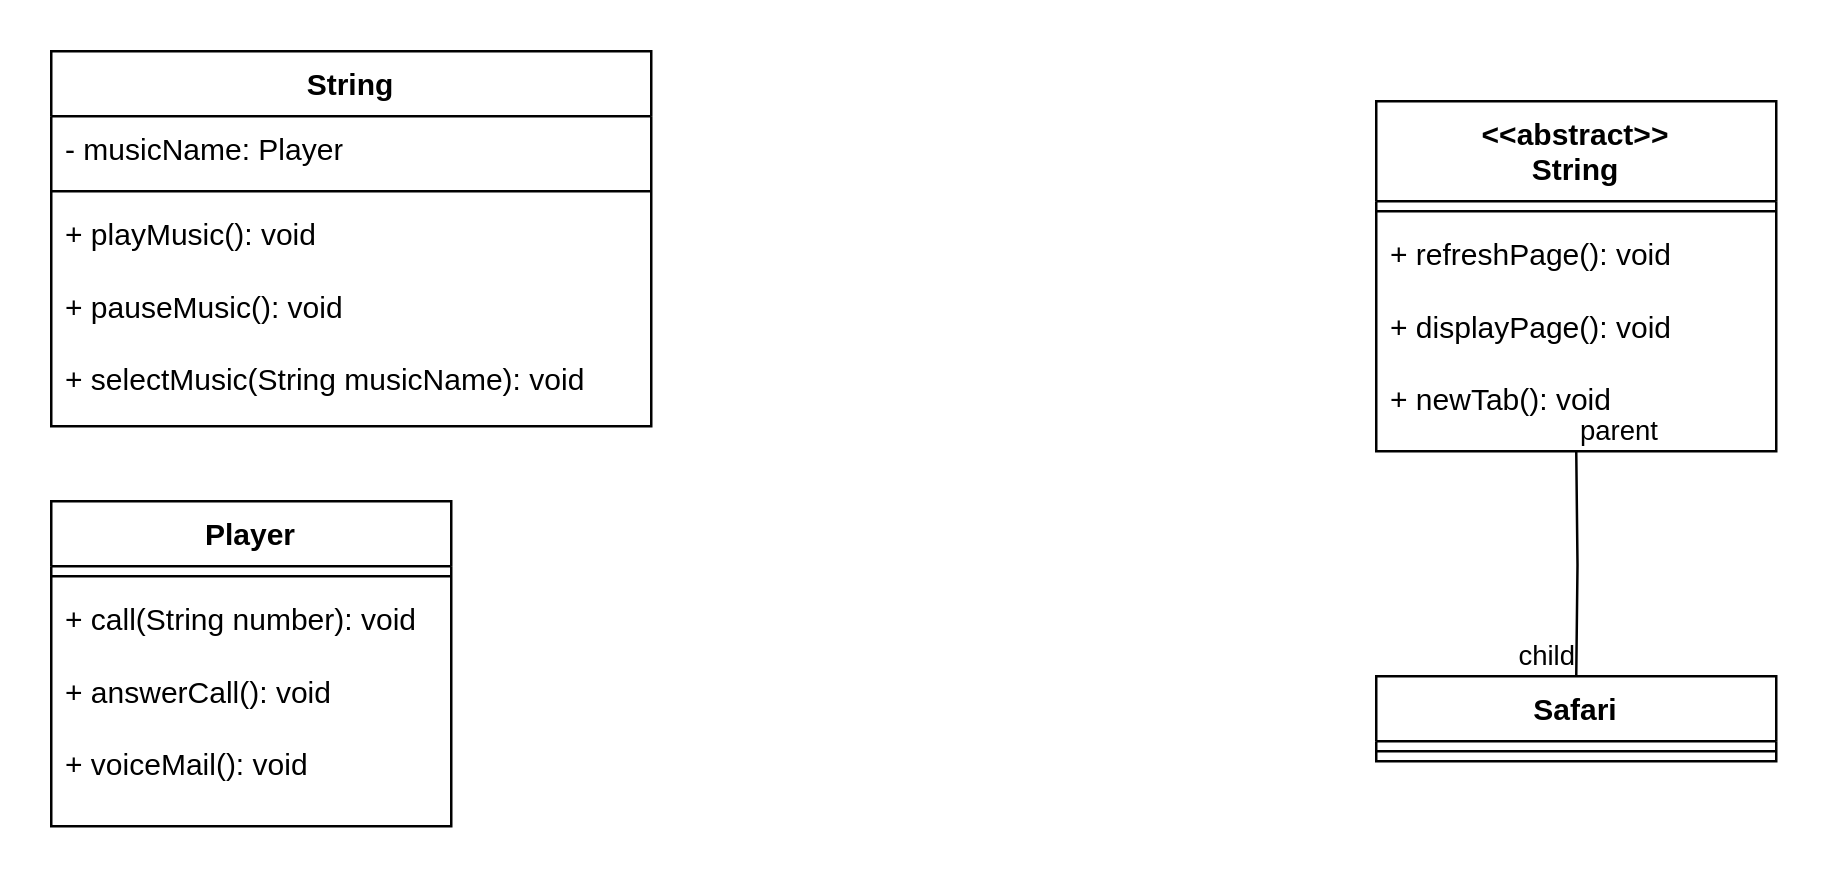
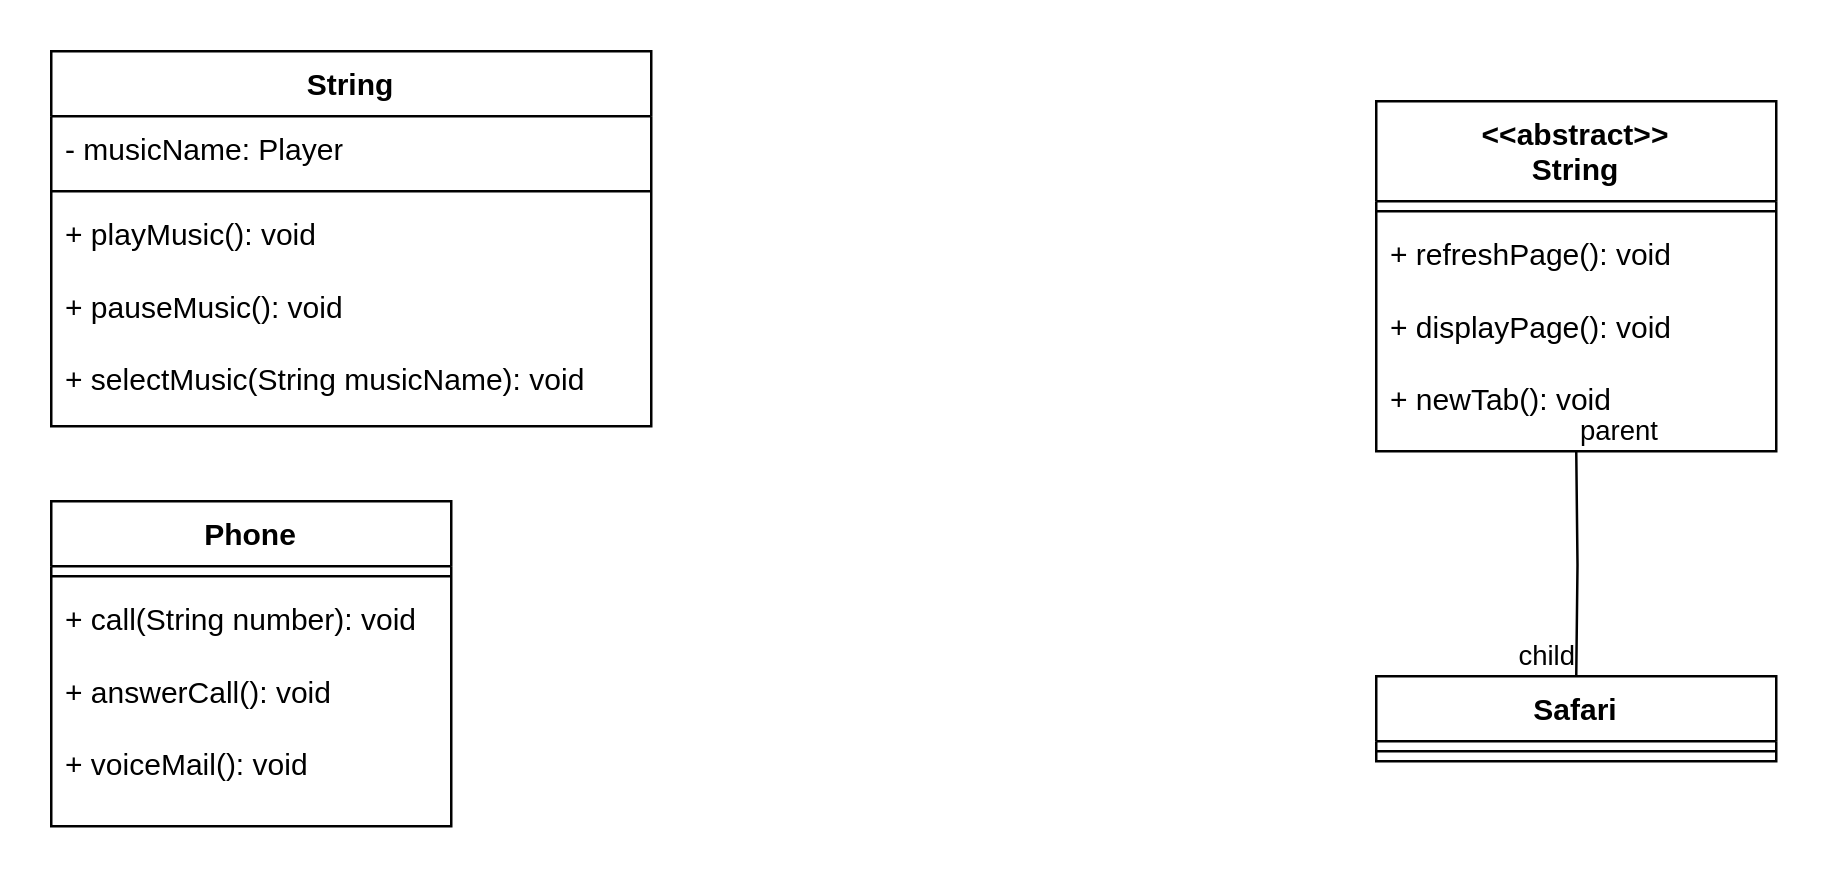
node "Player": label "Player" -> "Phone"
